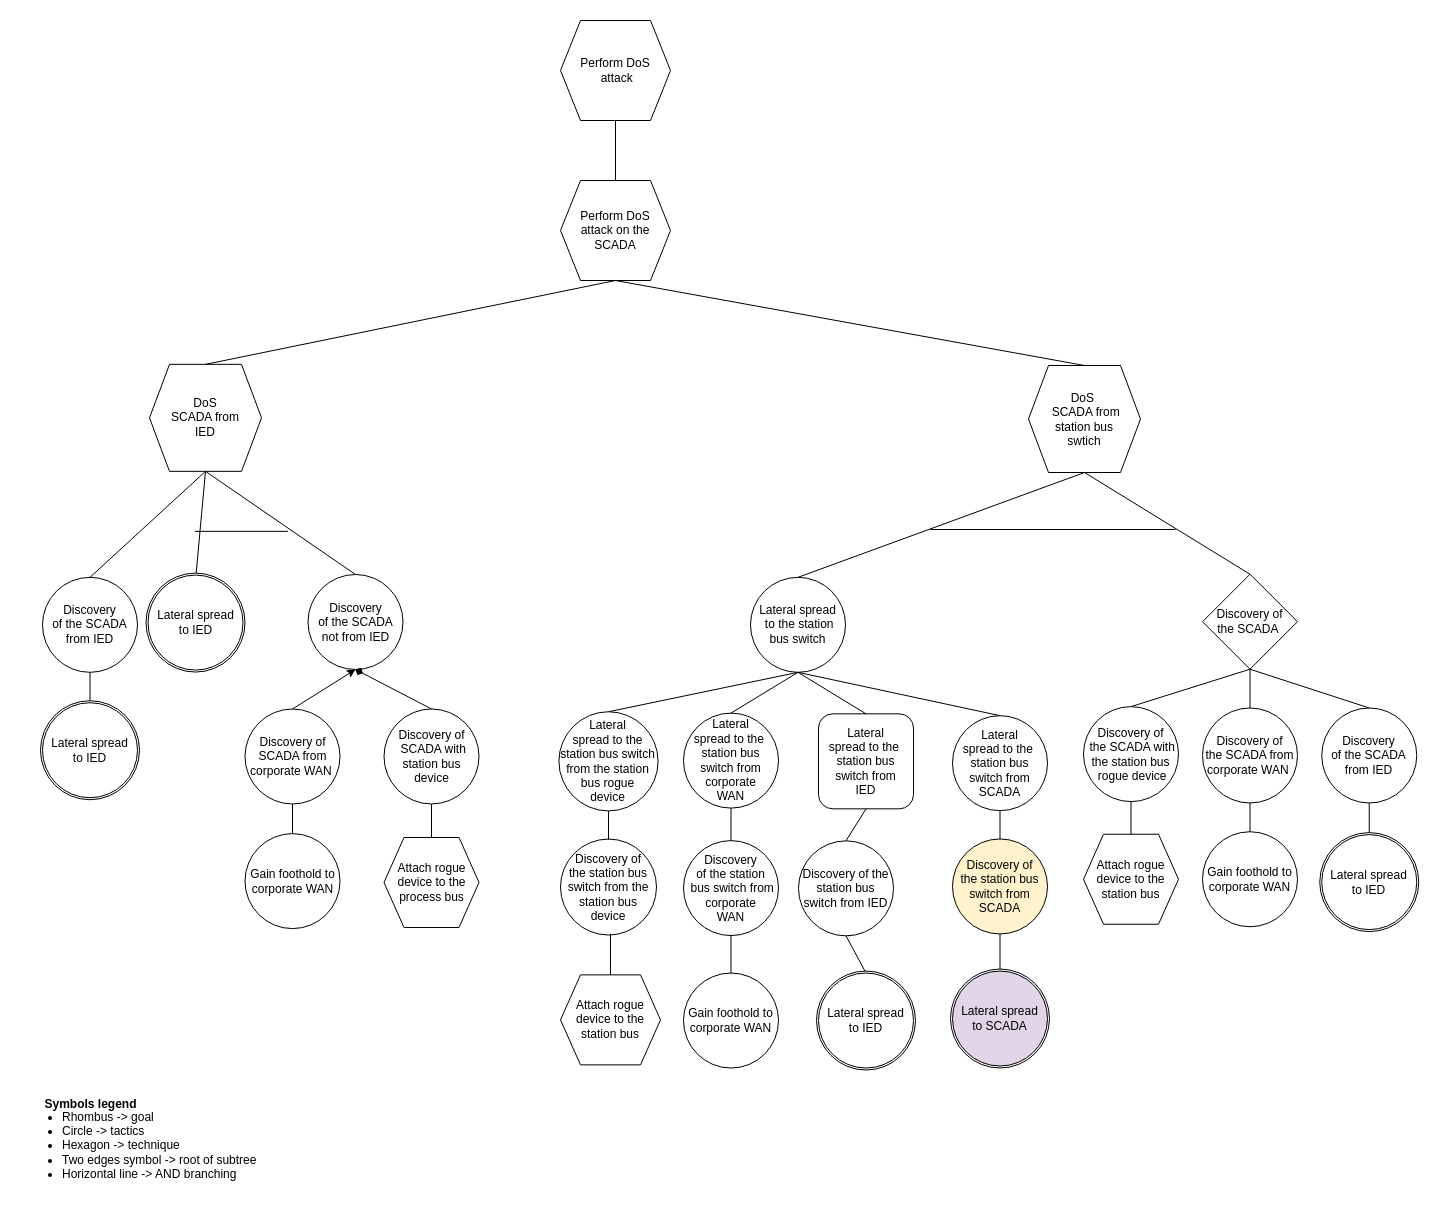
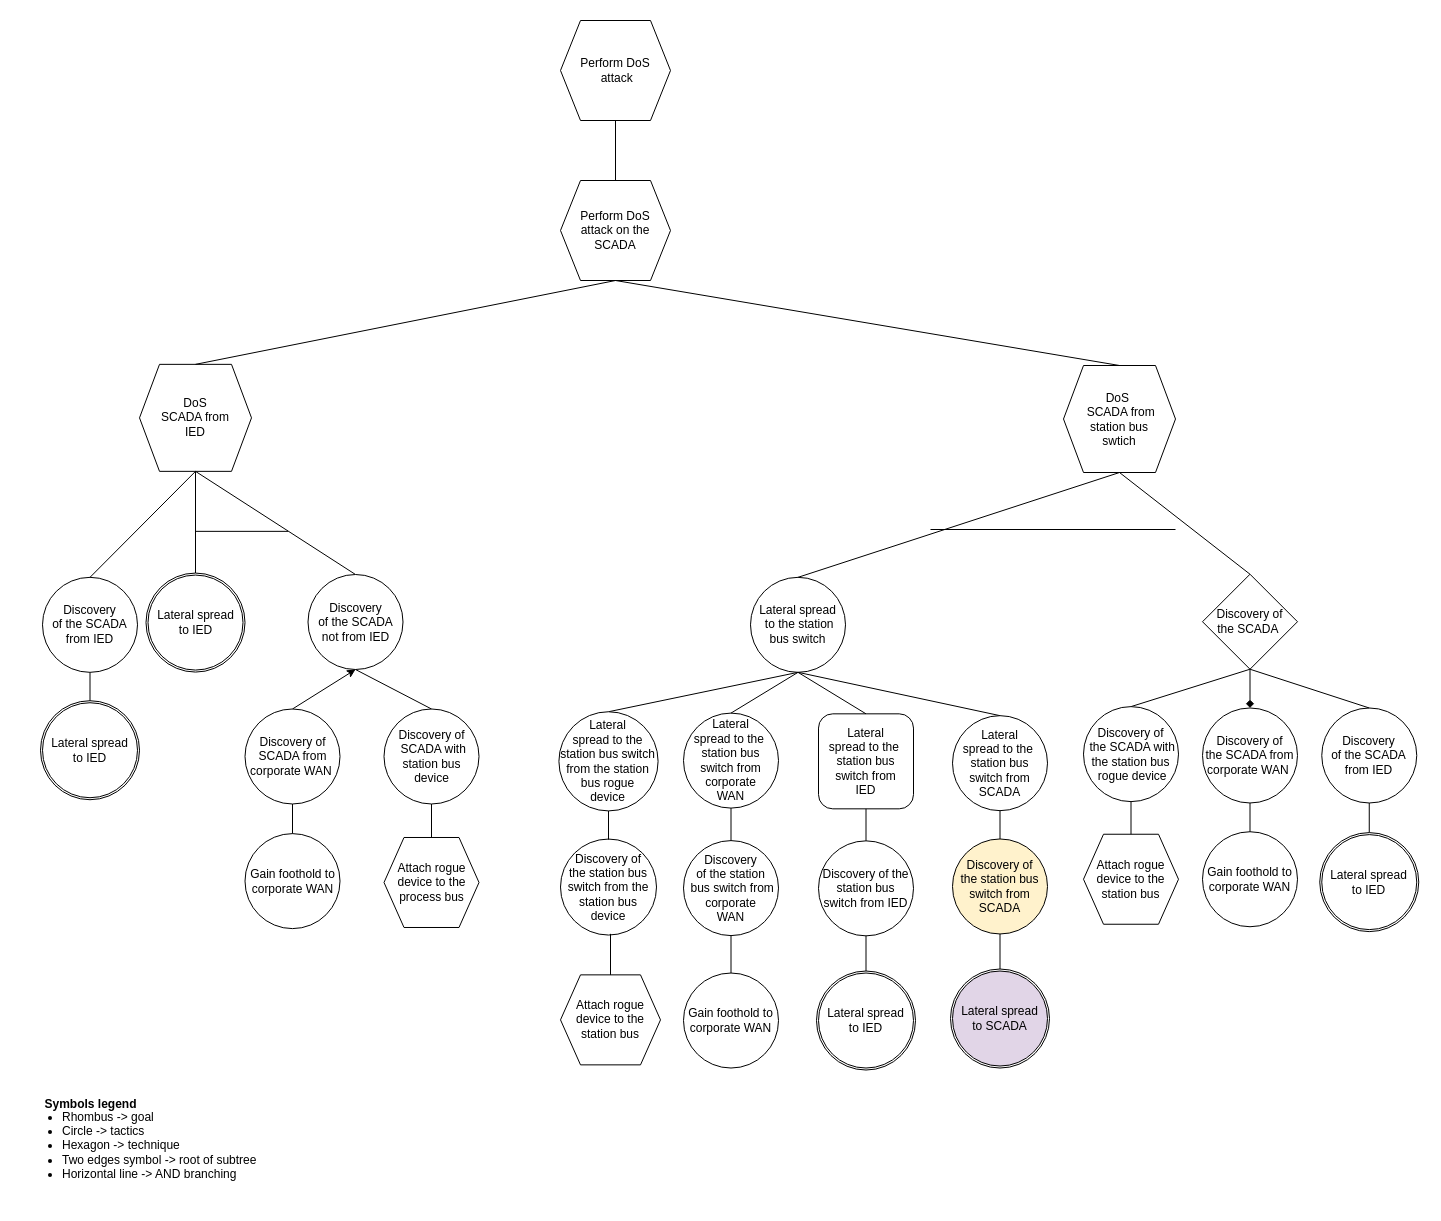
node "DoS SCADA from IED": moved (206, 418) -> (196, 418)
node "DoS SCADA from station bus swtich": moved (1085, 419) -> (1120, 419)
edge "Discovery of SCADA with station bus device" -> "Discovery of the SCADA not from IED": arrowhead diamond -> none
edge "Discovery of the SCADA" -- "Discovery of the SCADA from corporate WAN": arrowhead none -> diamond
node "Discovery of the station bus switch from IED": moved (846, 888) -> (866, 888)
